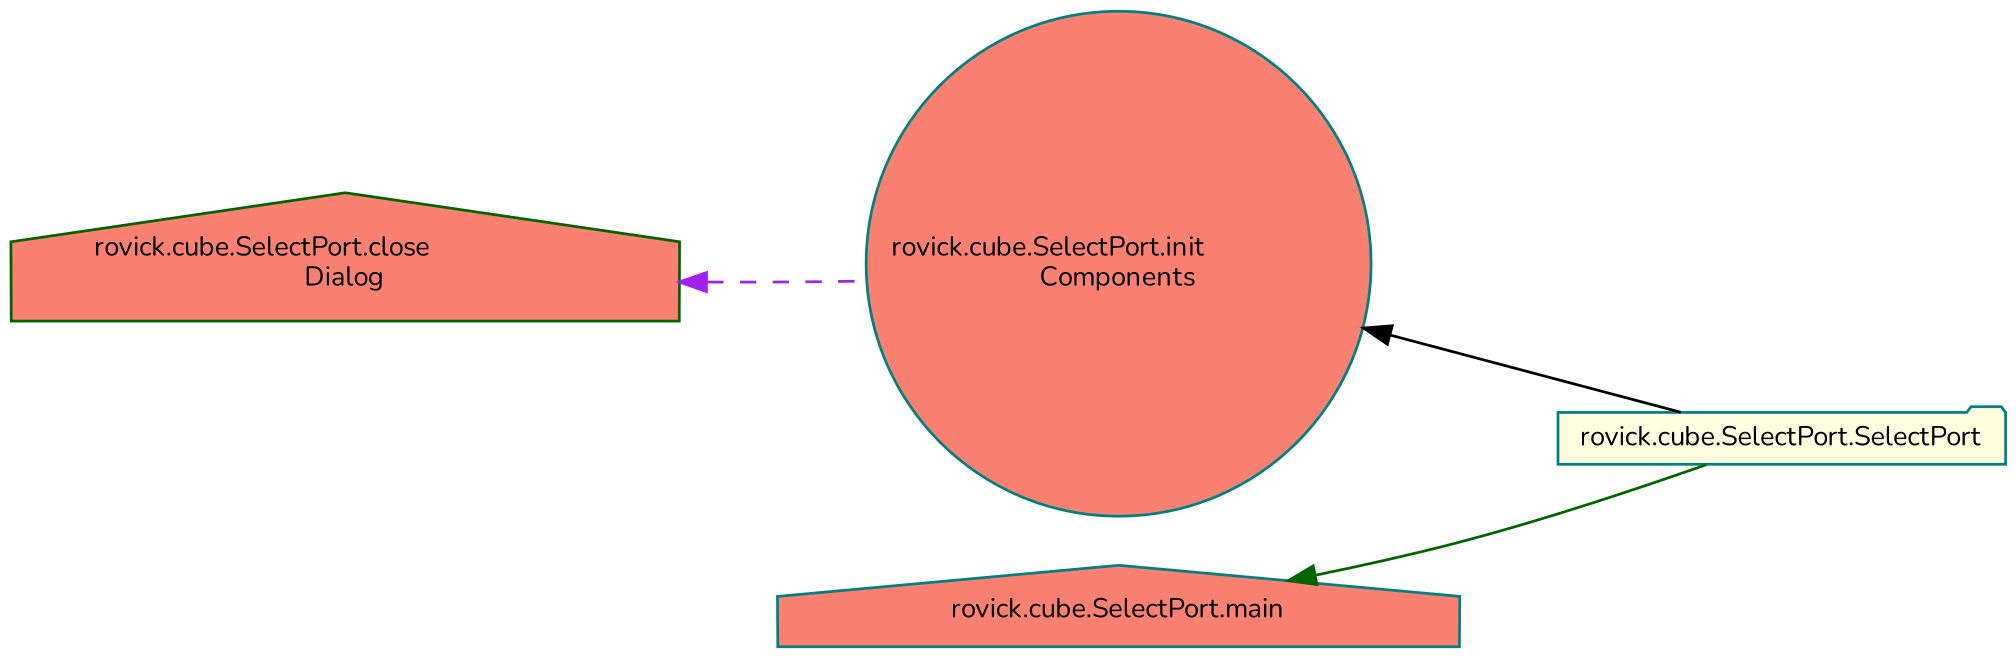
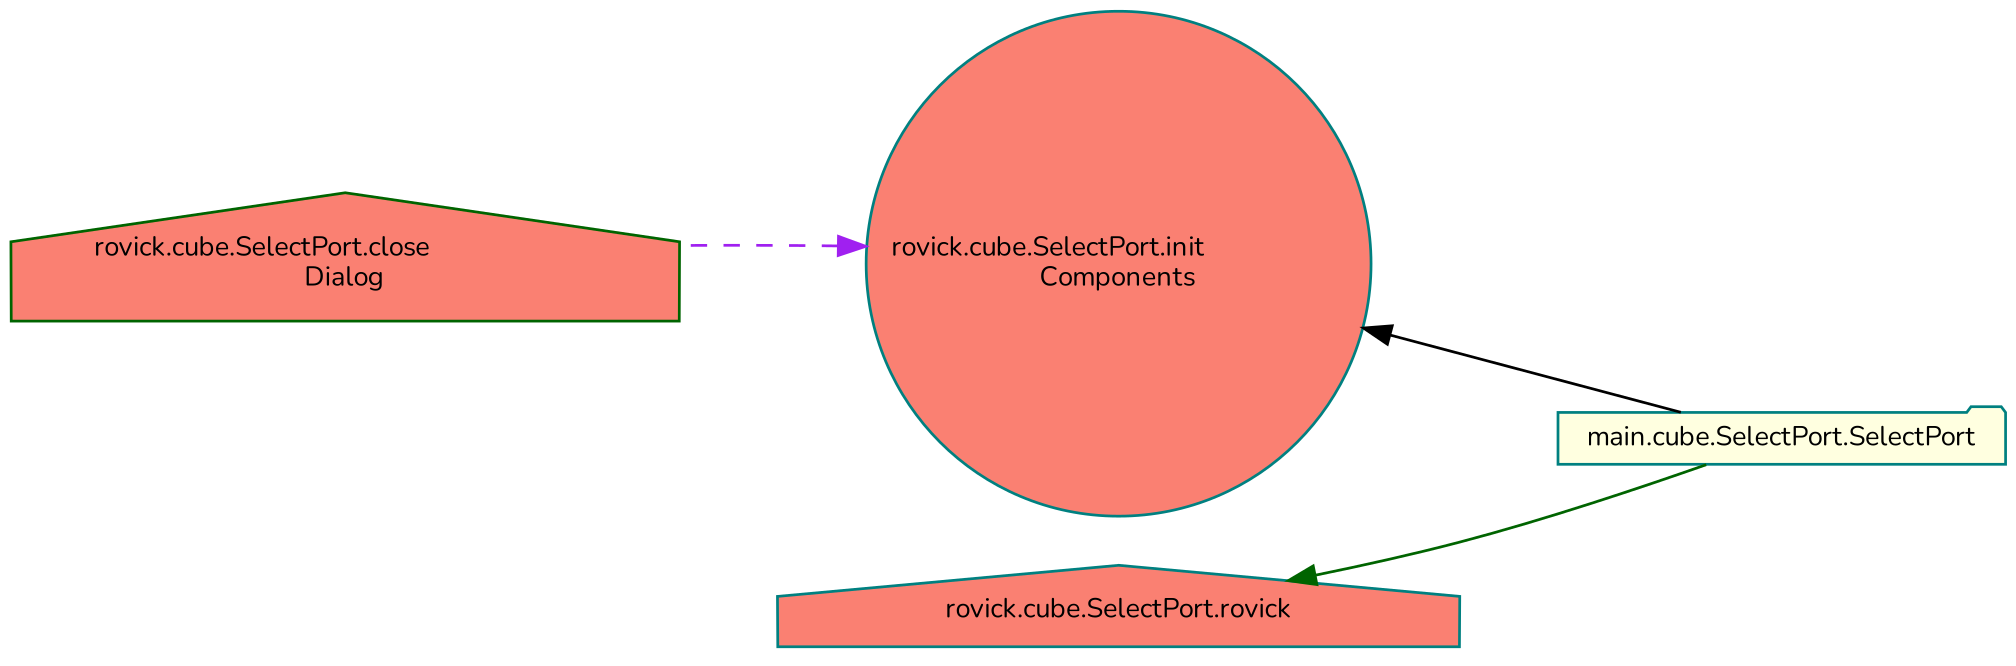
edge "rovick.cube.SelectPort.init Components" -> "rovick.cube.SelectPort.close Dialog": reversed
node "rovick.cube.SelectPort.SelectPort": label "rovick.cube.SelectPort.SelectPort" -> "main.cube.SelectPort.SelectPort"
node "rovick.cube.SelectPort.main": label "rovick.cube.SelectPort.main" -> "rovick.cube.SelectPort.rovick"
